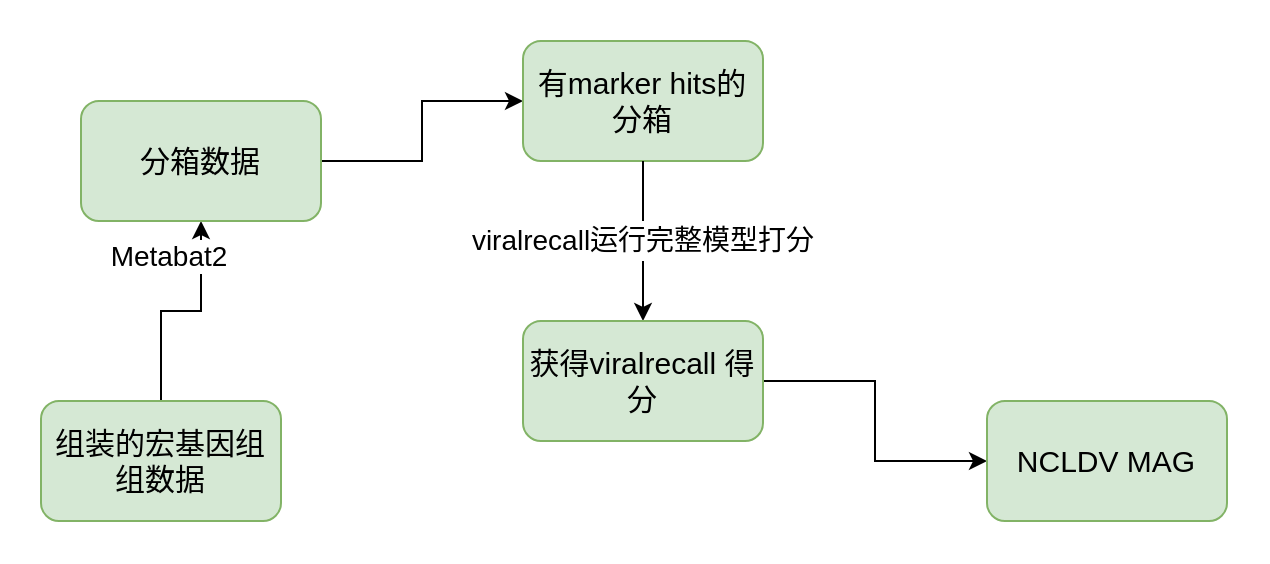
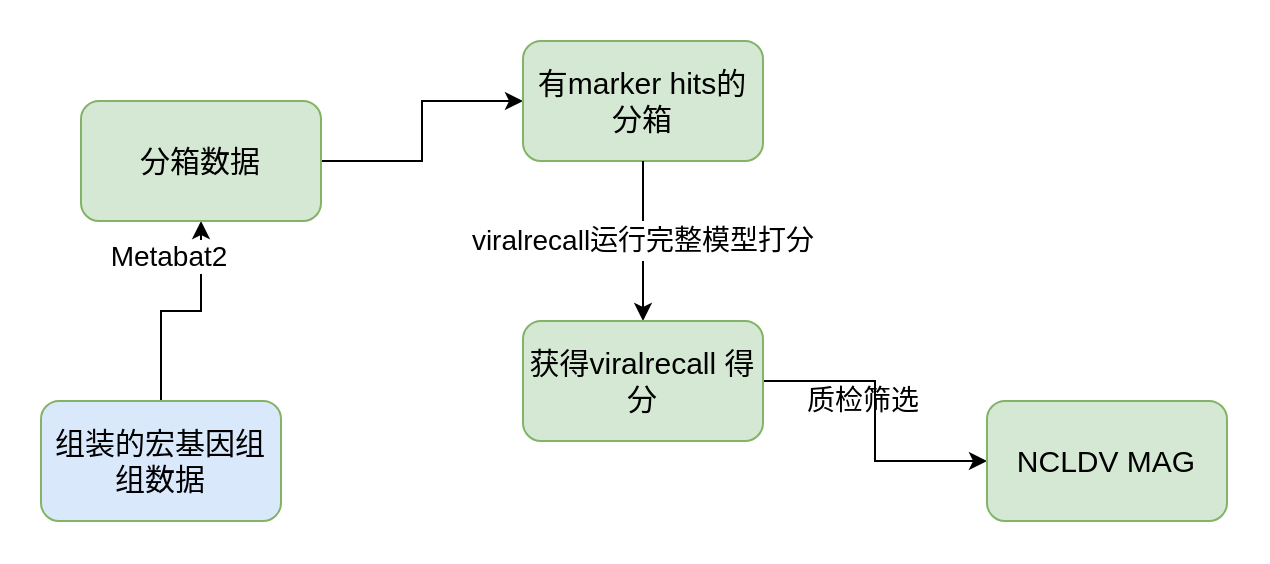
node "质检筛选": added
node "组装的宏基因组组数据": fillcolor #d5e8d4 -> #dae8fc
